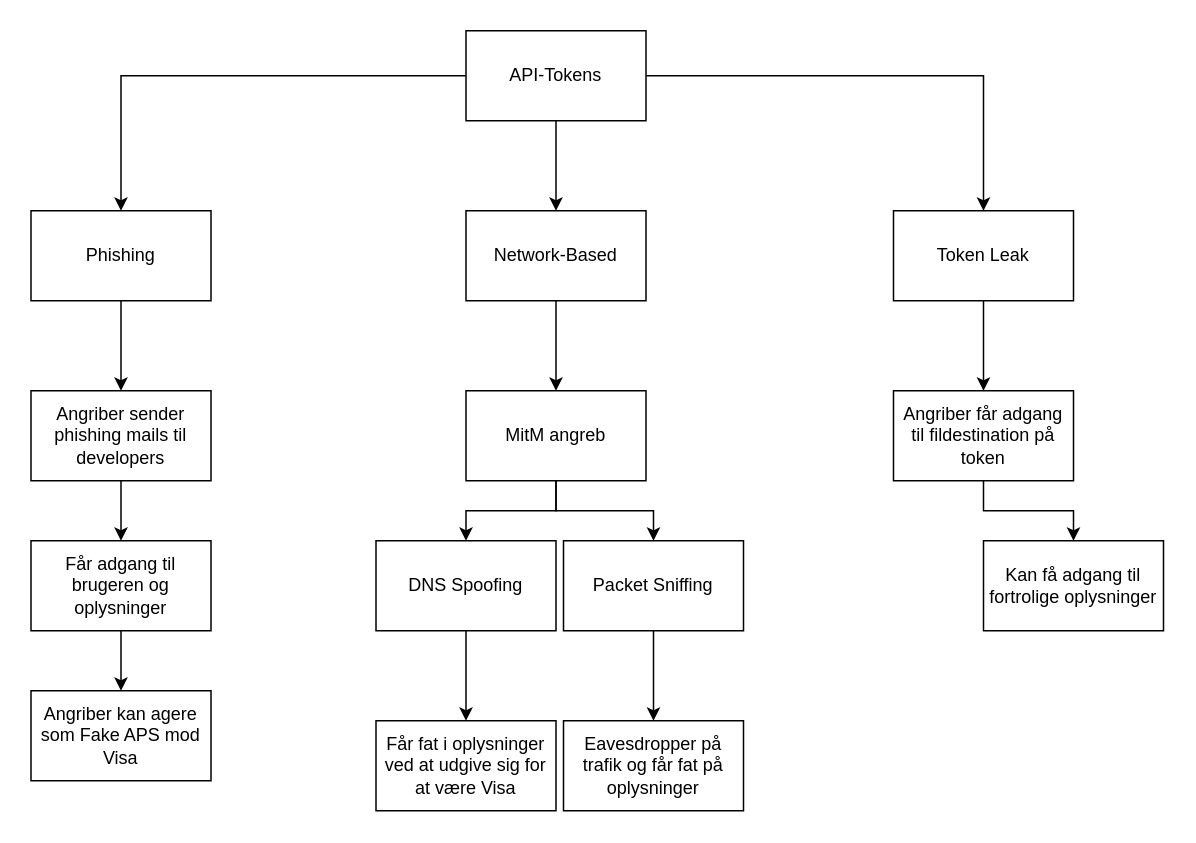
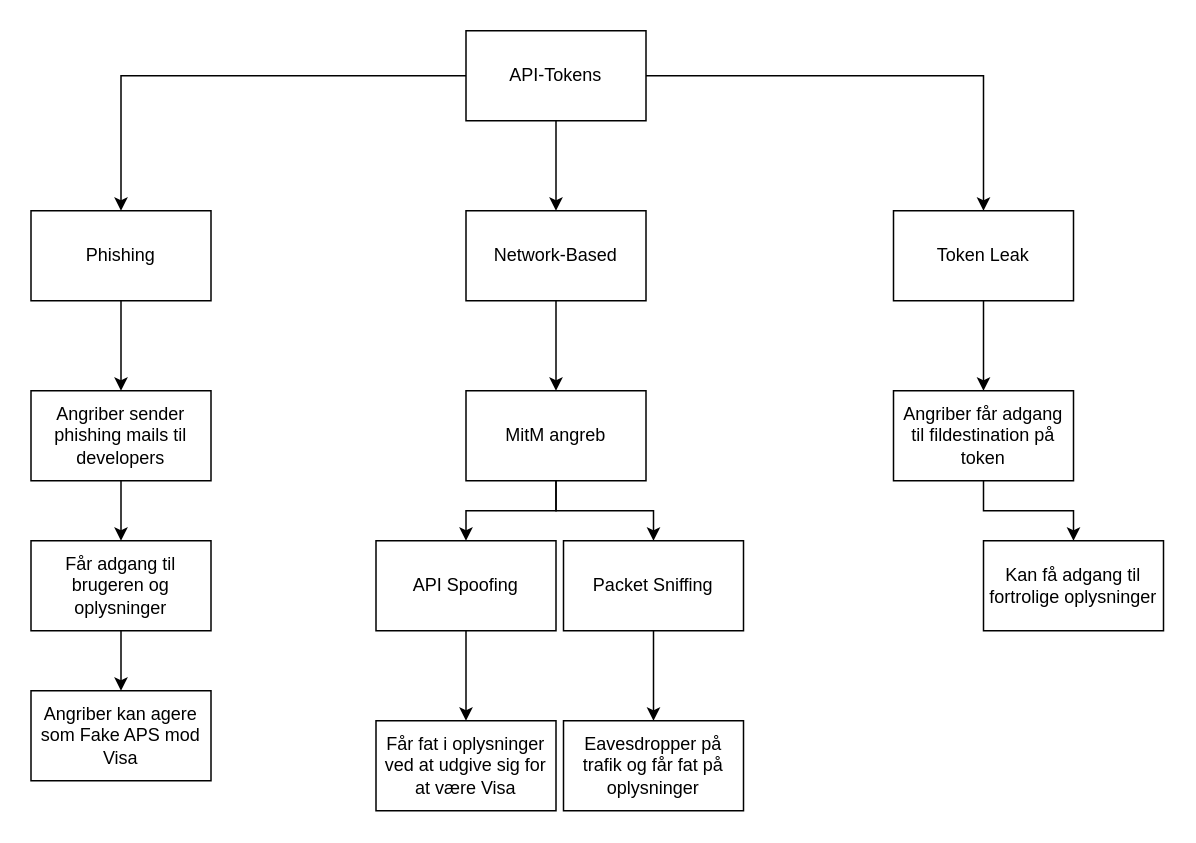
node "DNS Spoofing": label "DNS Spoofing" -> "API Spoofing"
